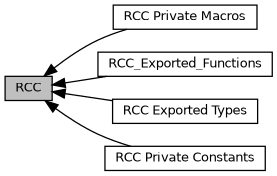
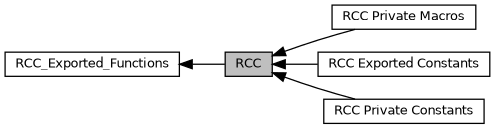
edge "RCC_Exported_Functions" -> "RCC": reversed
node "RCC Exported Types": label "RCC Exported Types" -> "RCC Exported Constants"
